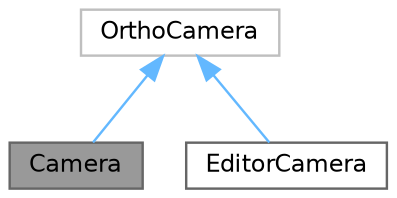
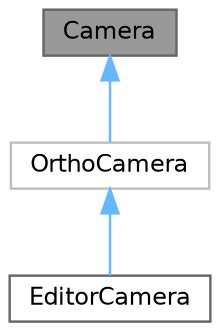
edge "Camera" -> "OrthoCamera": reversed
